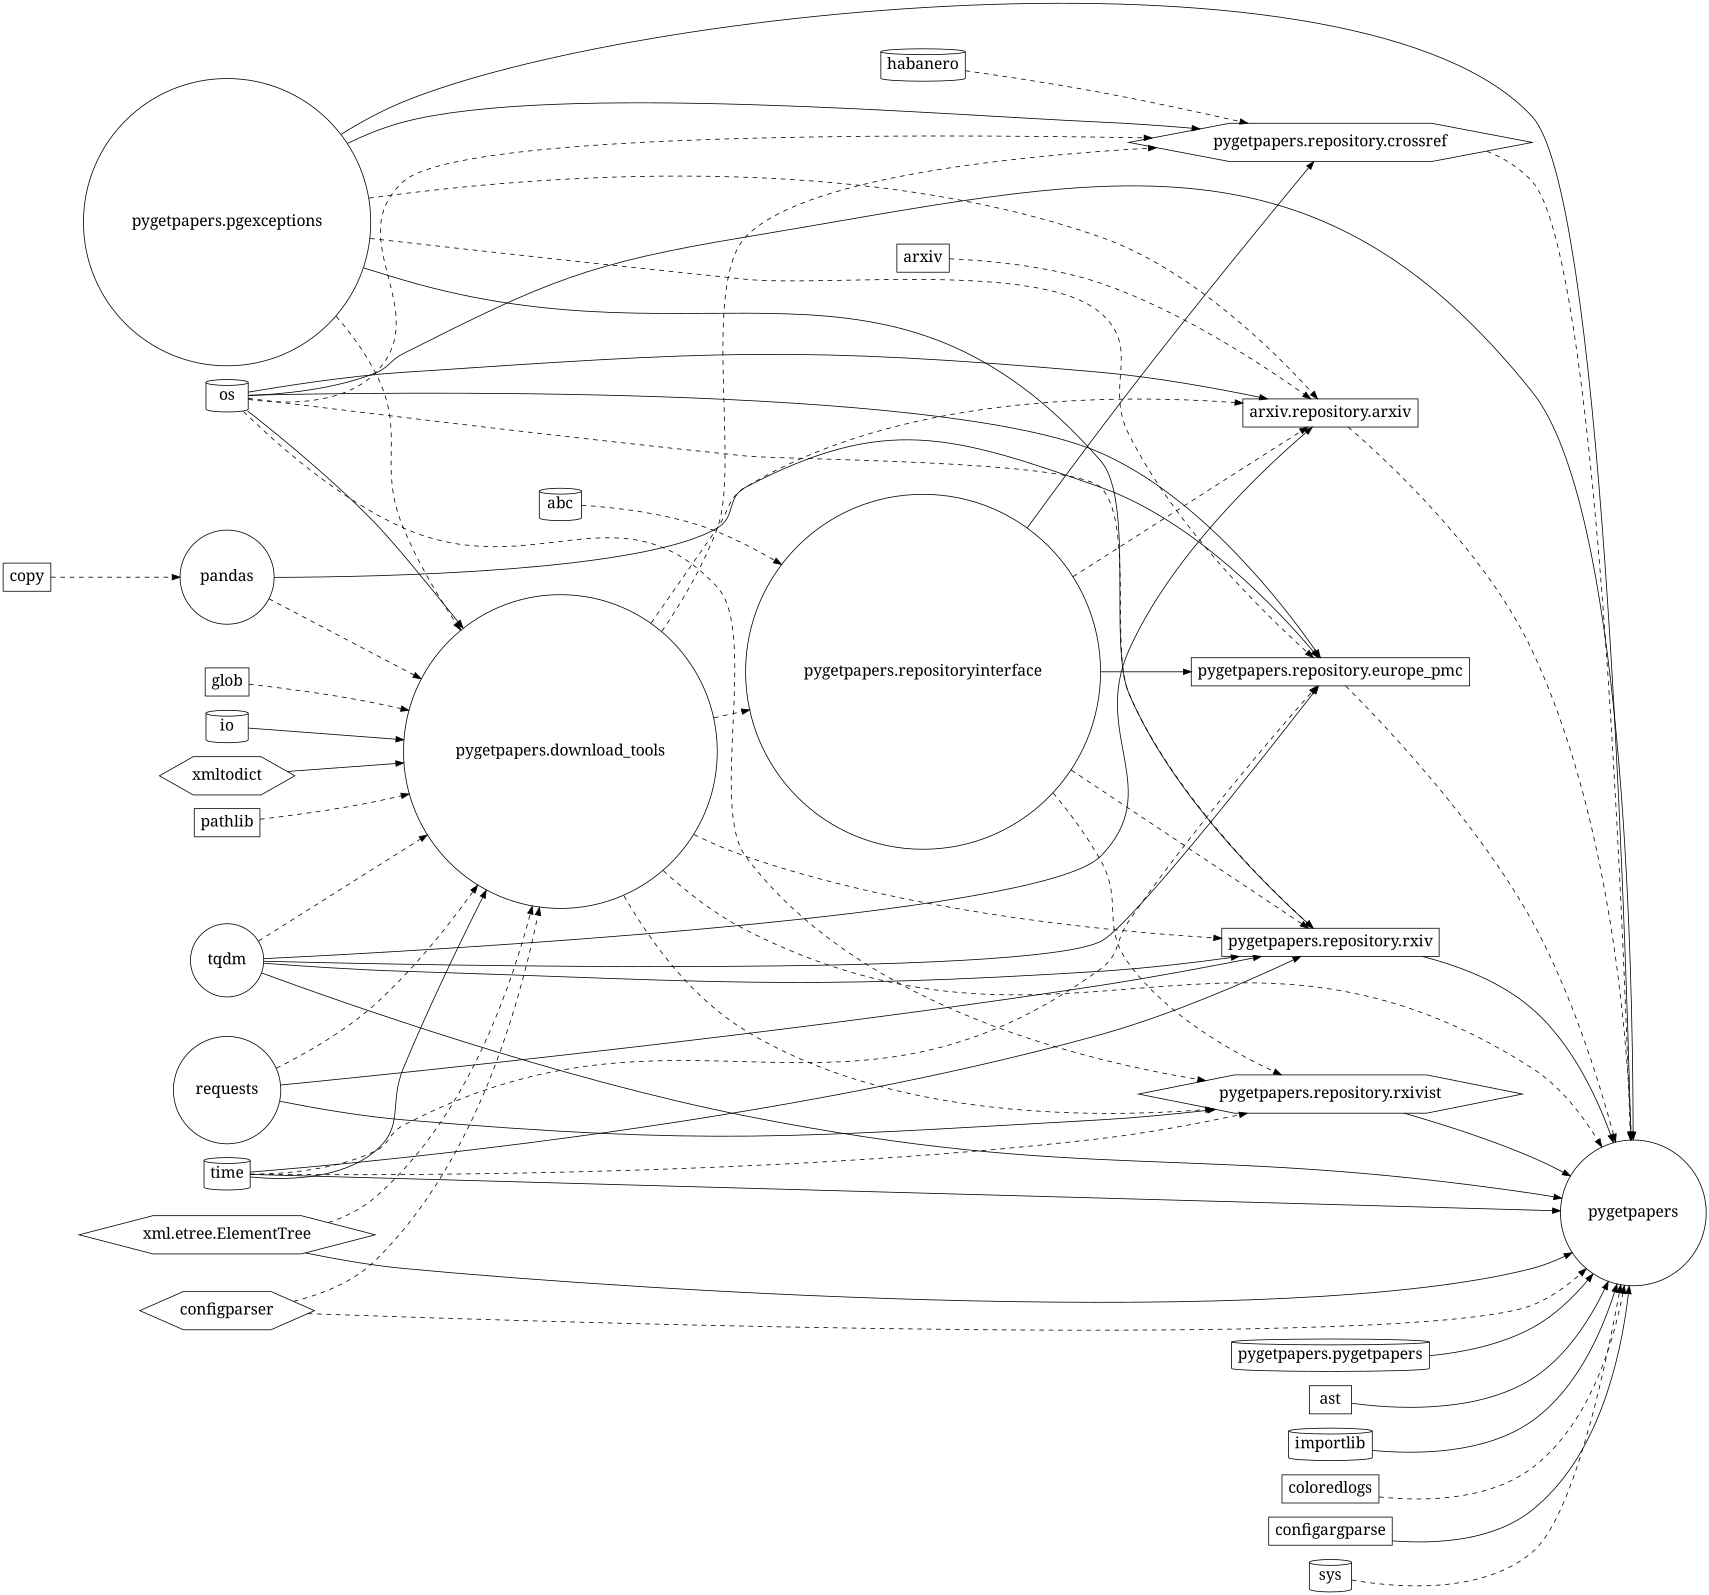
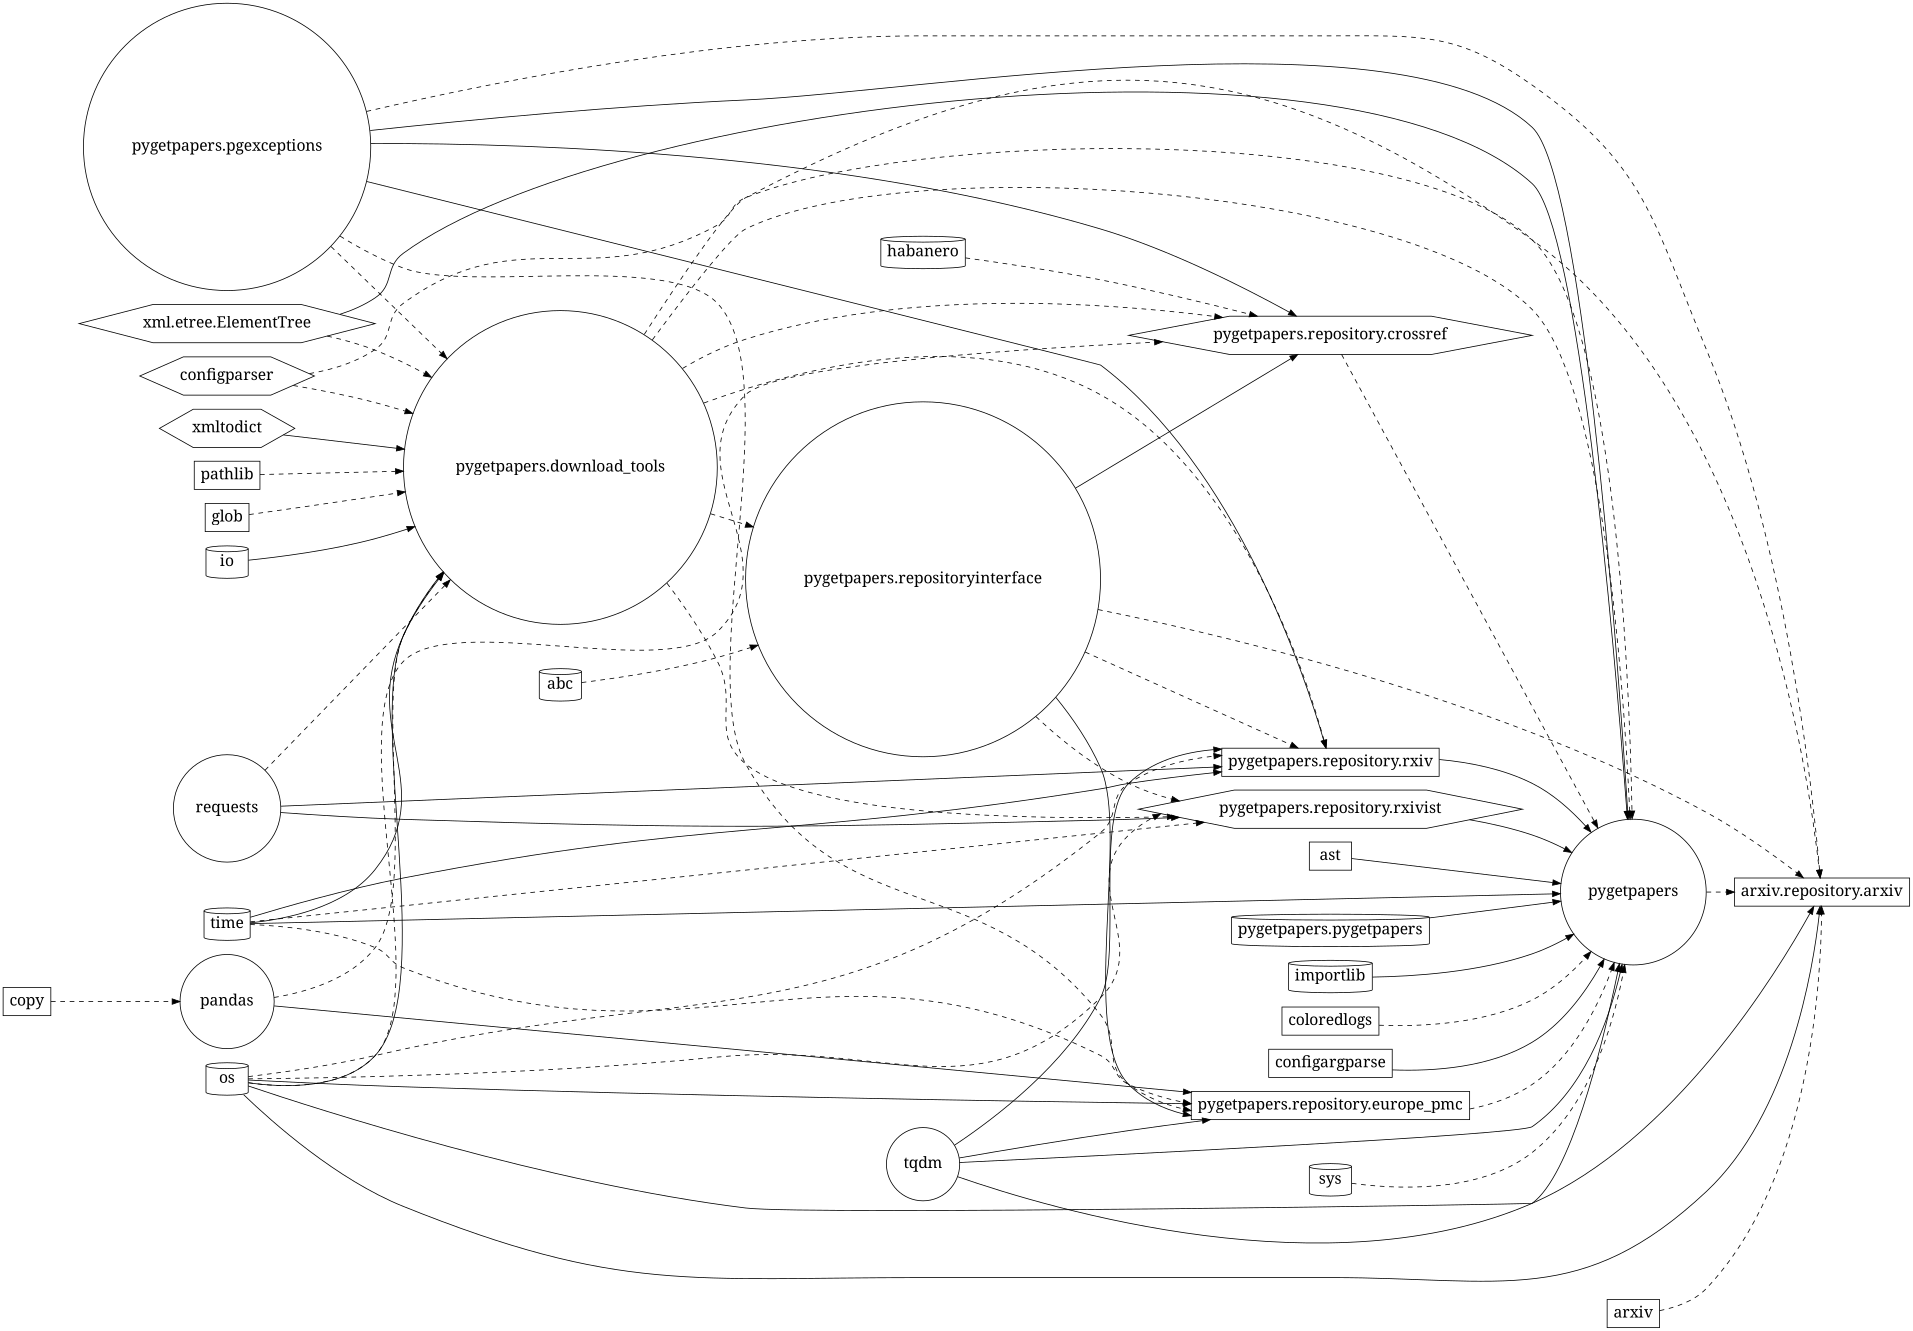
edge "arxiv.repository.arxiv" -> "pygetpapers": reversed
edge "tqdm" -> "pygetpapers.download_tools": removed
